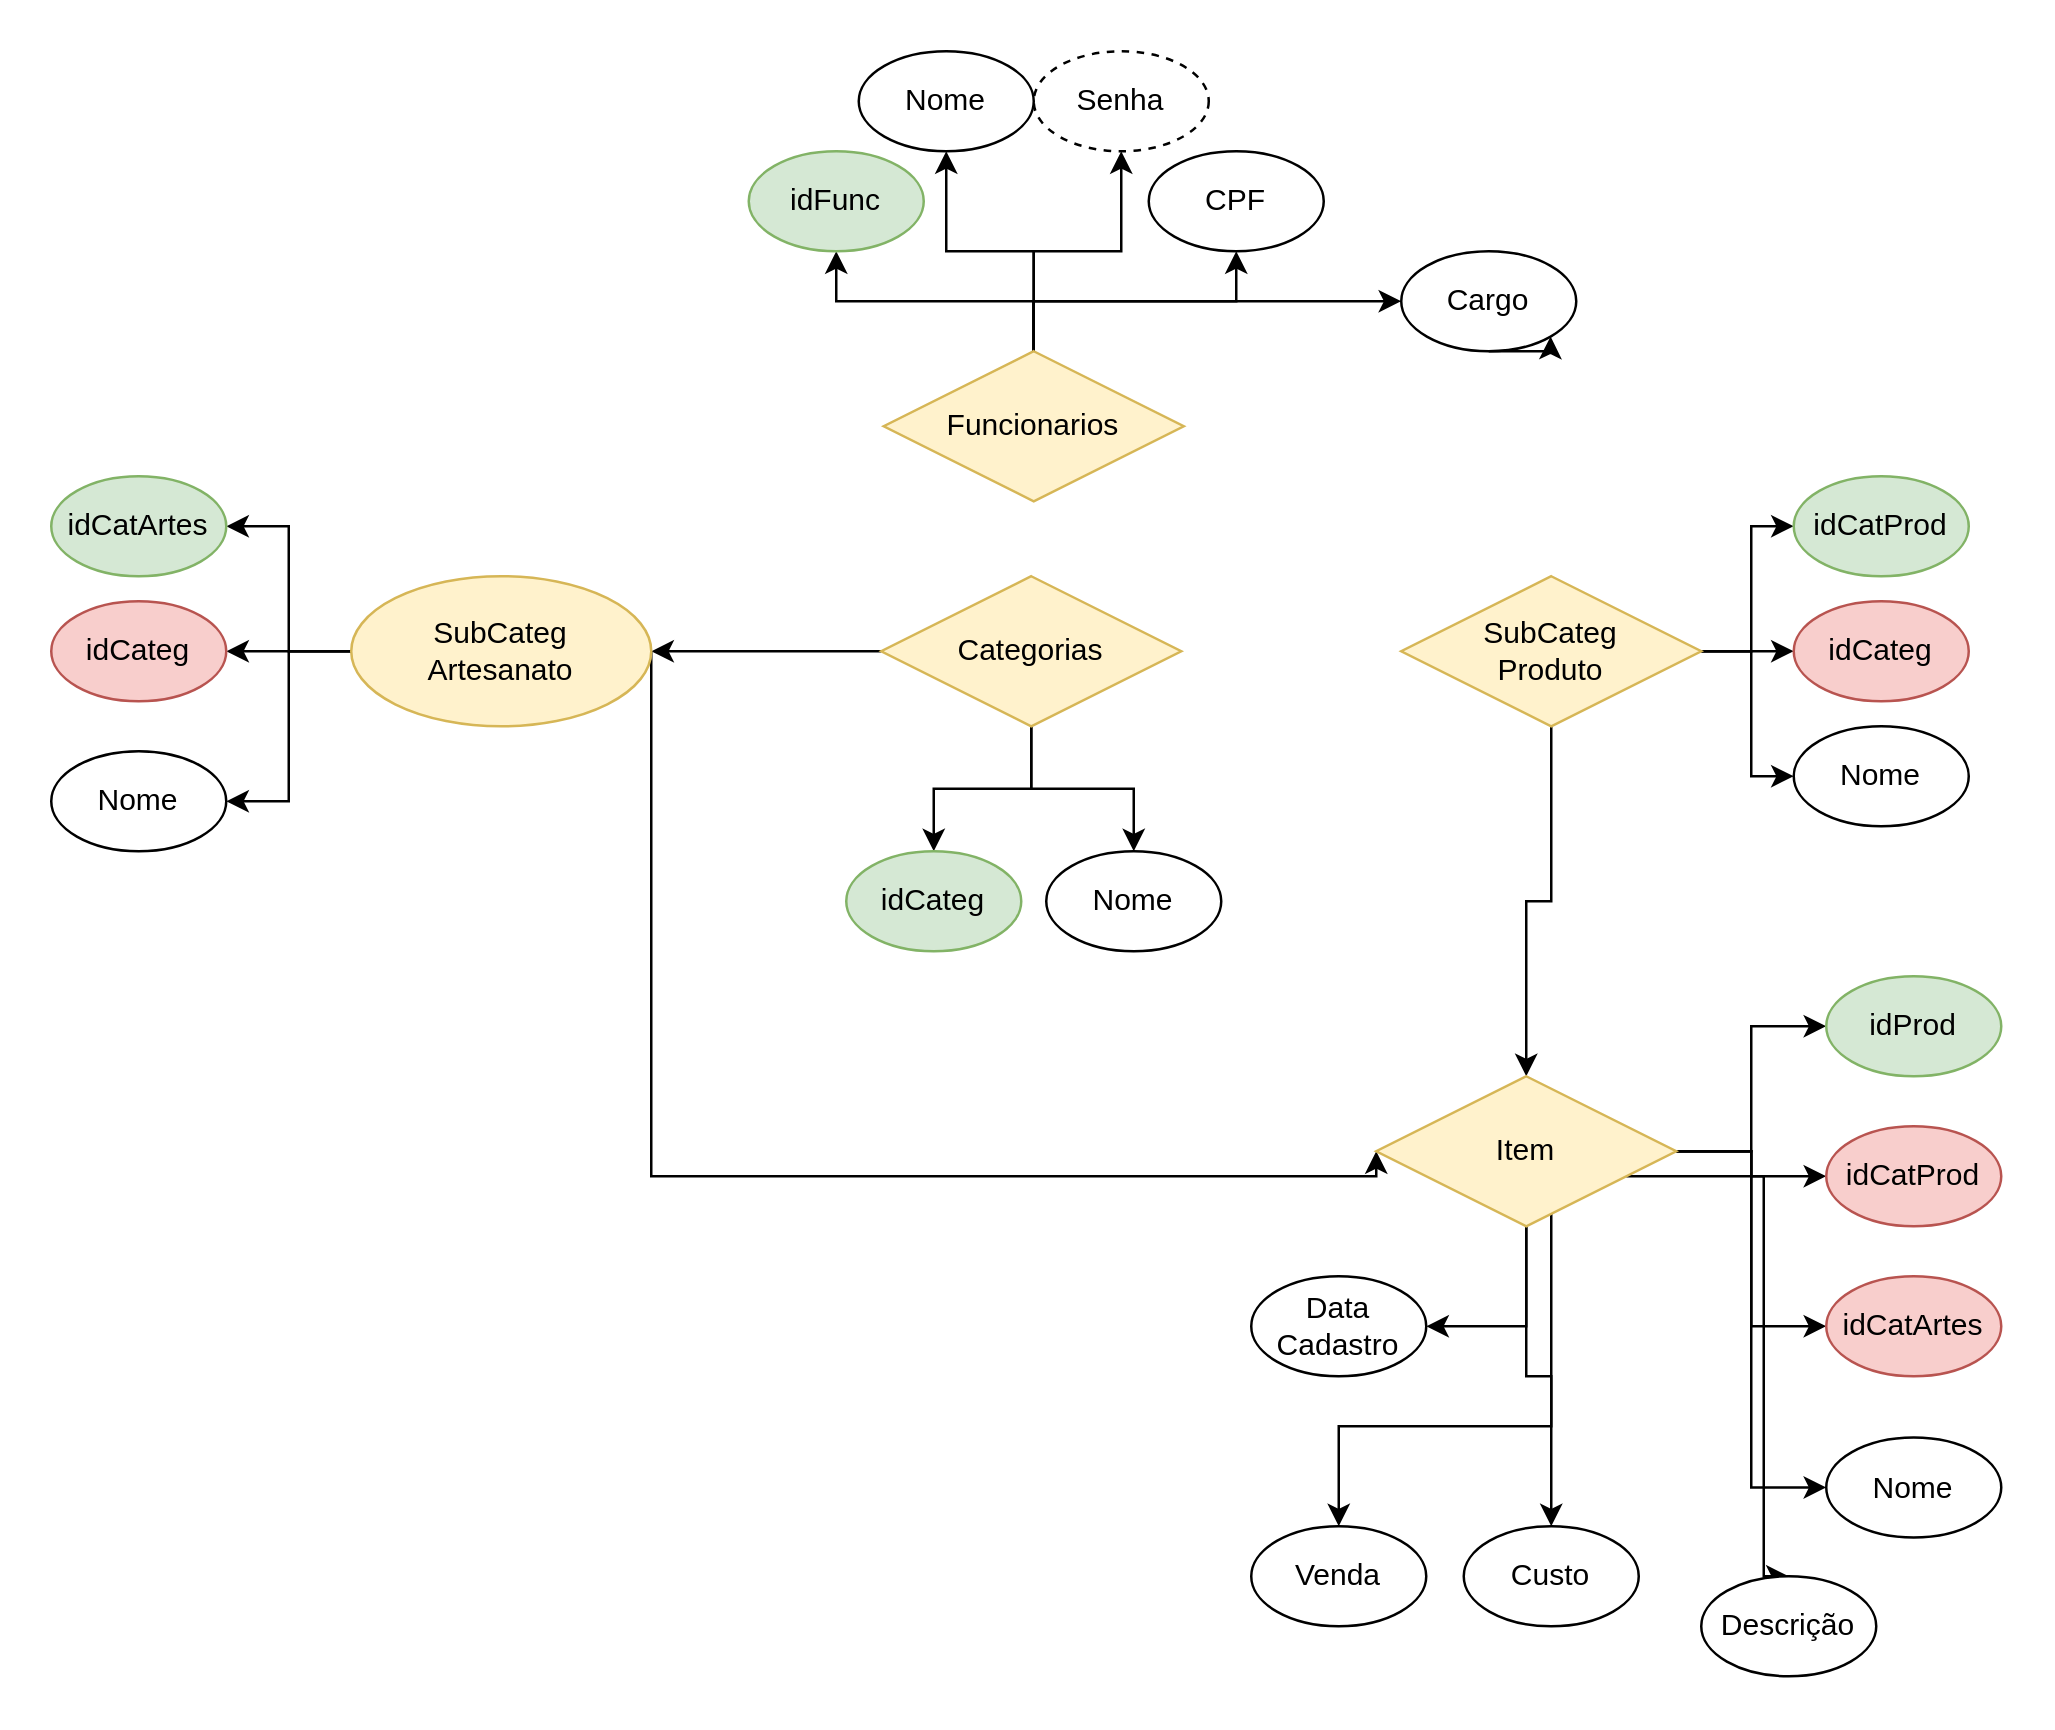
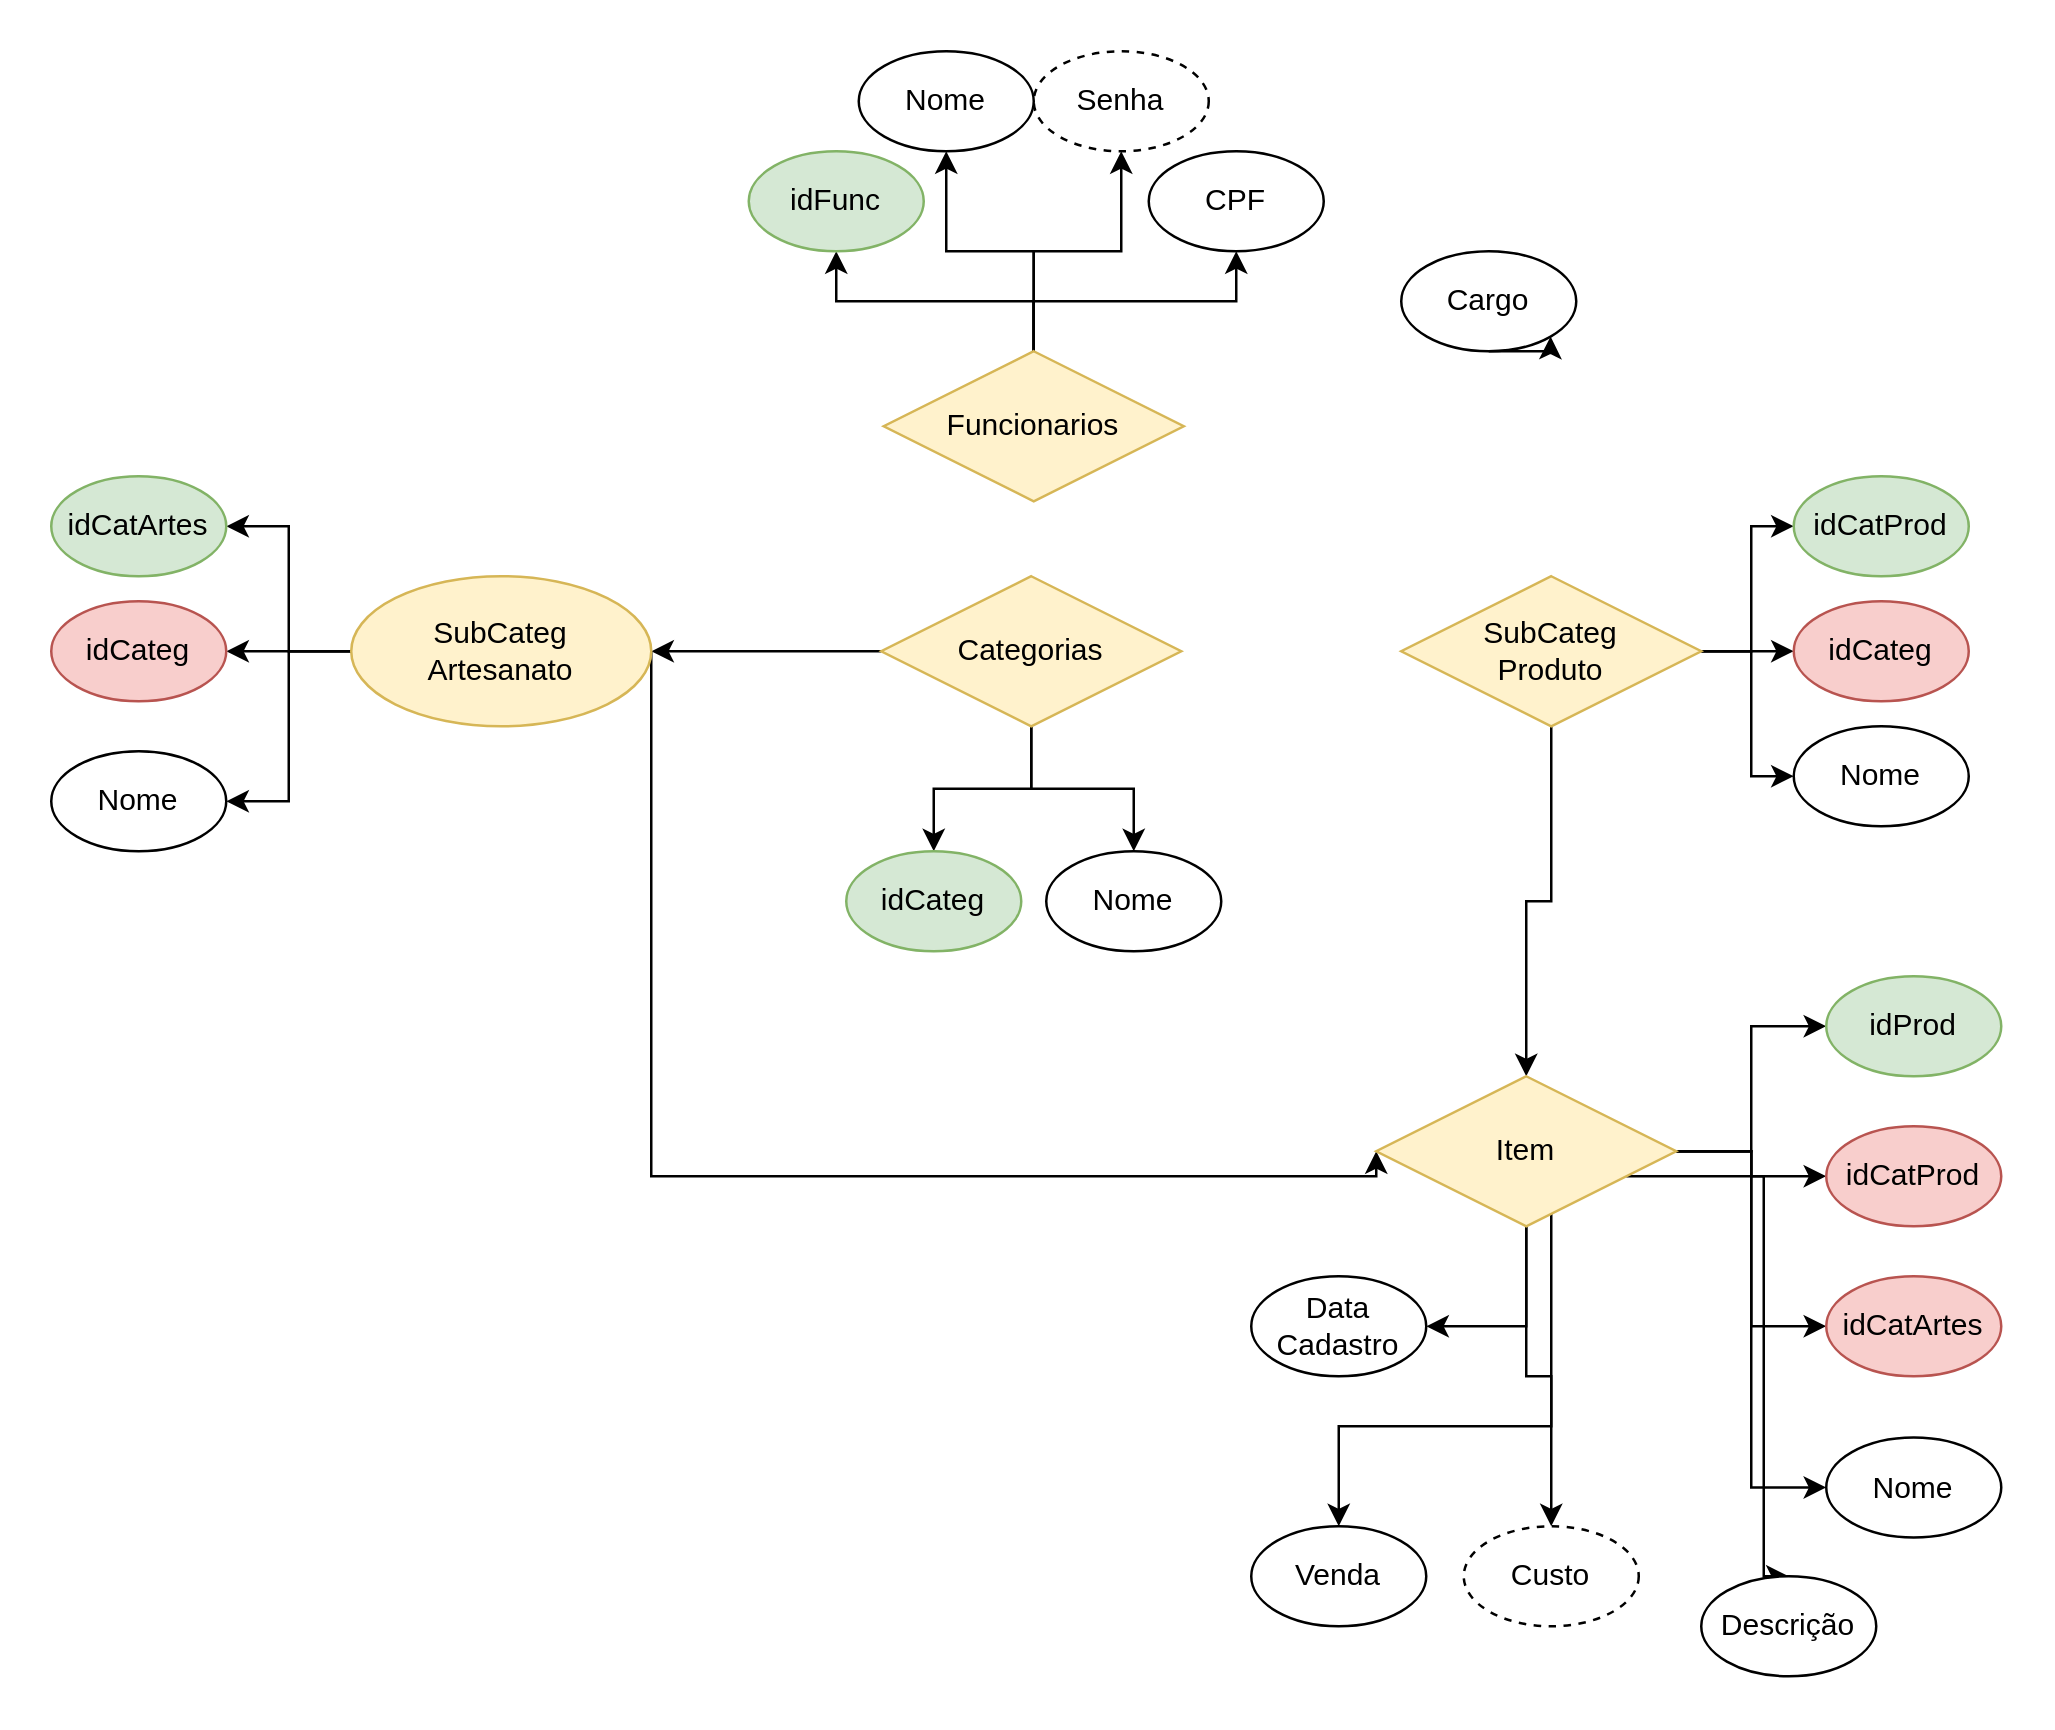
edge "Funcionarios" -> "Cargo": removed
node "Custo": style solid -> dashed
